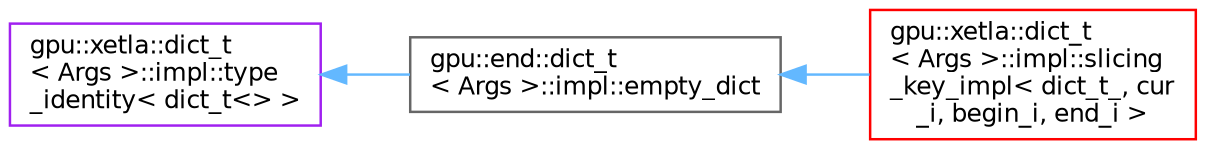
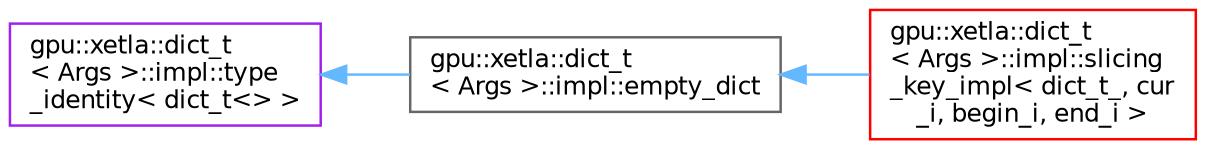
node "gpu::end::dict_t < Args >::impl::empty_dict": label "gpu::end::dict_t < Args >::impl::empty_dict" -> "gpu::xetla::dict_t < Args >::impl::empty_dict"
